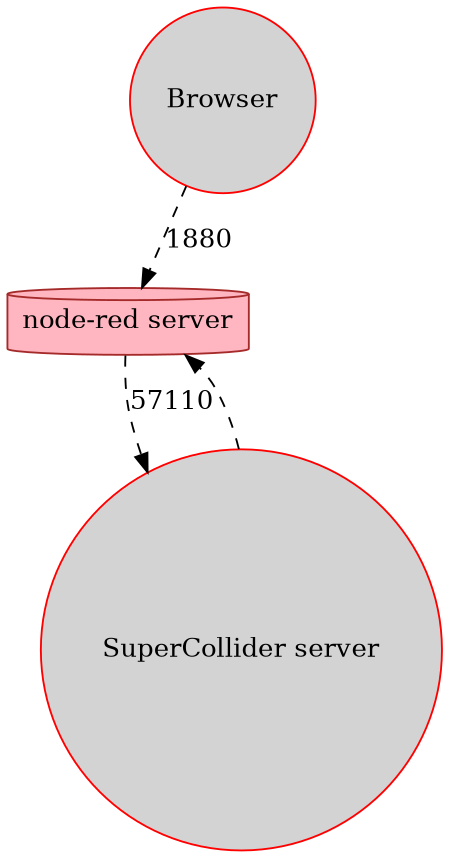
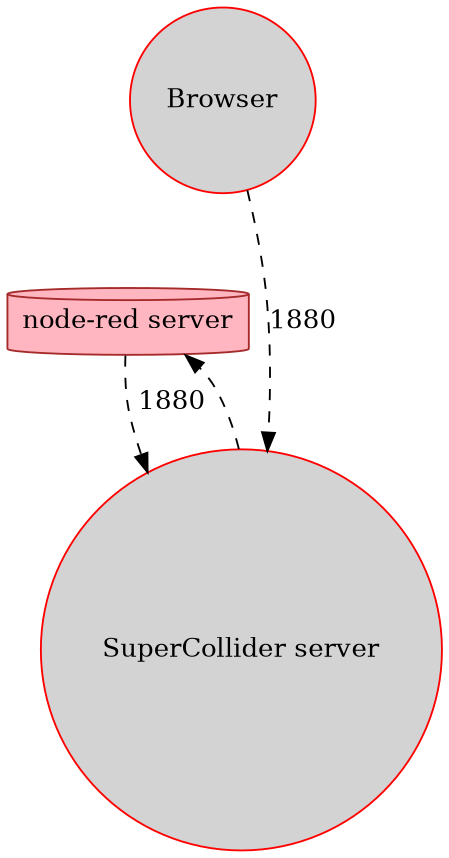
edge "Browser" -> "node-red server": now "Browser" -> "SuperCollider server"
edge "node-red server" -> "SuperCollider server": label "57110" -> "1880"
